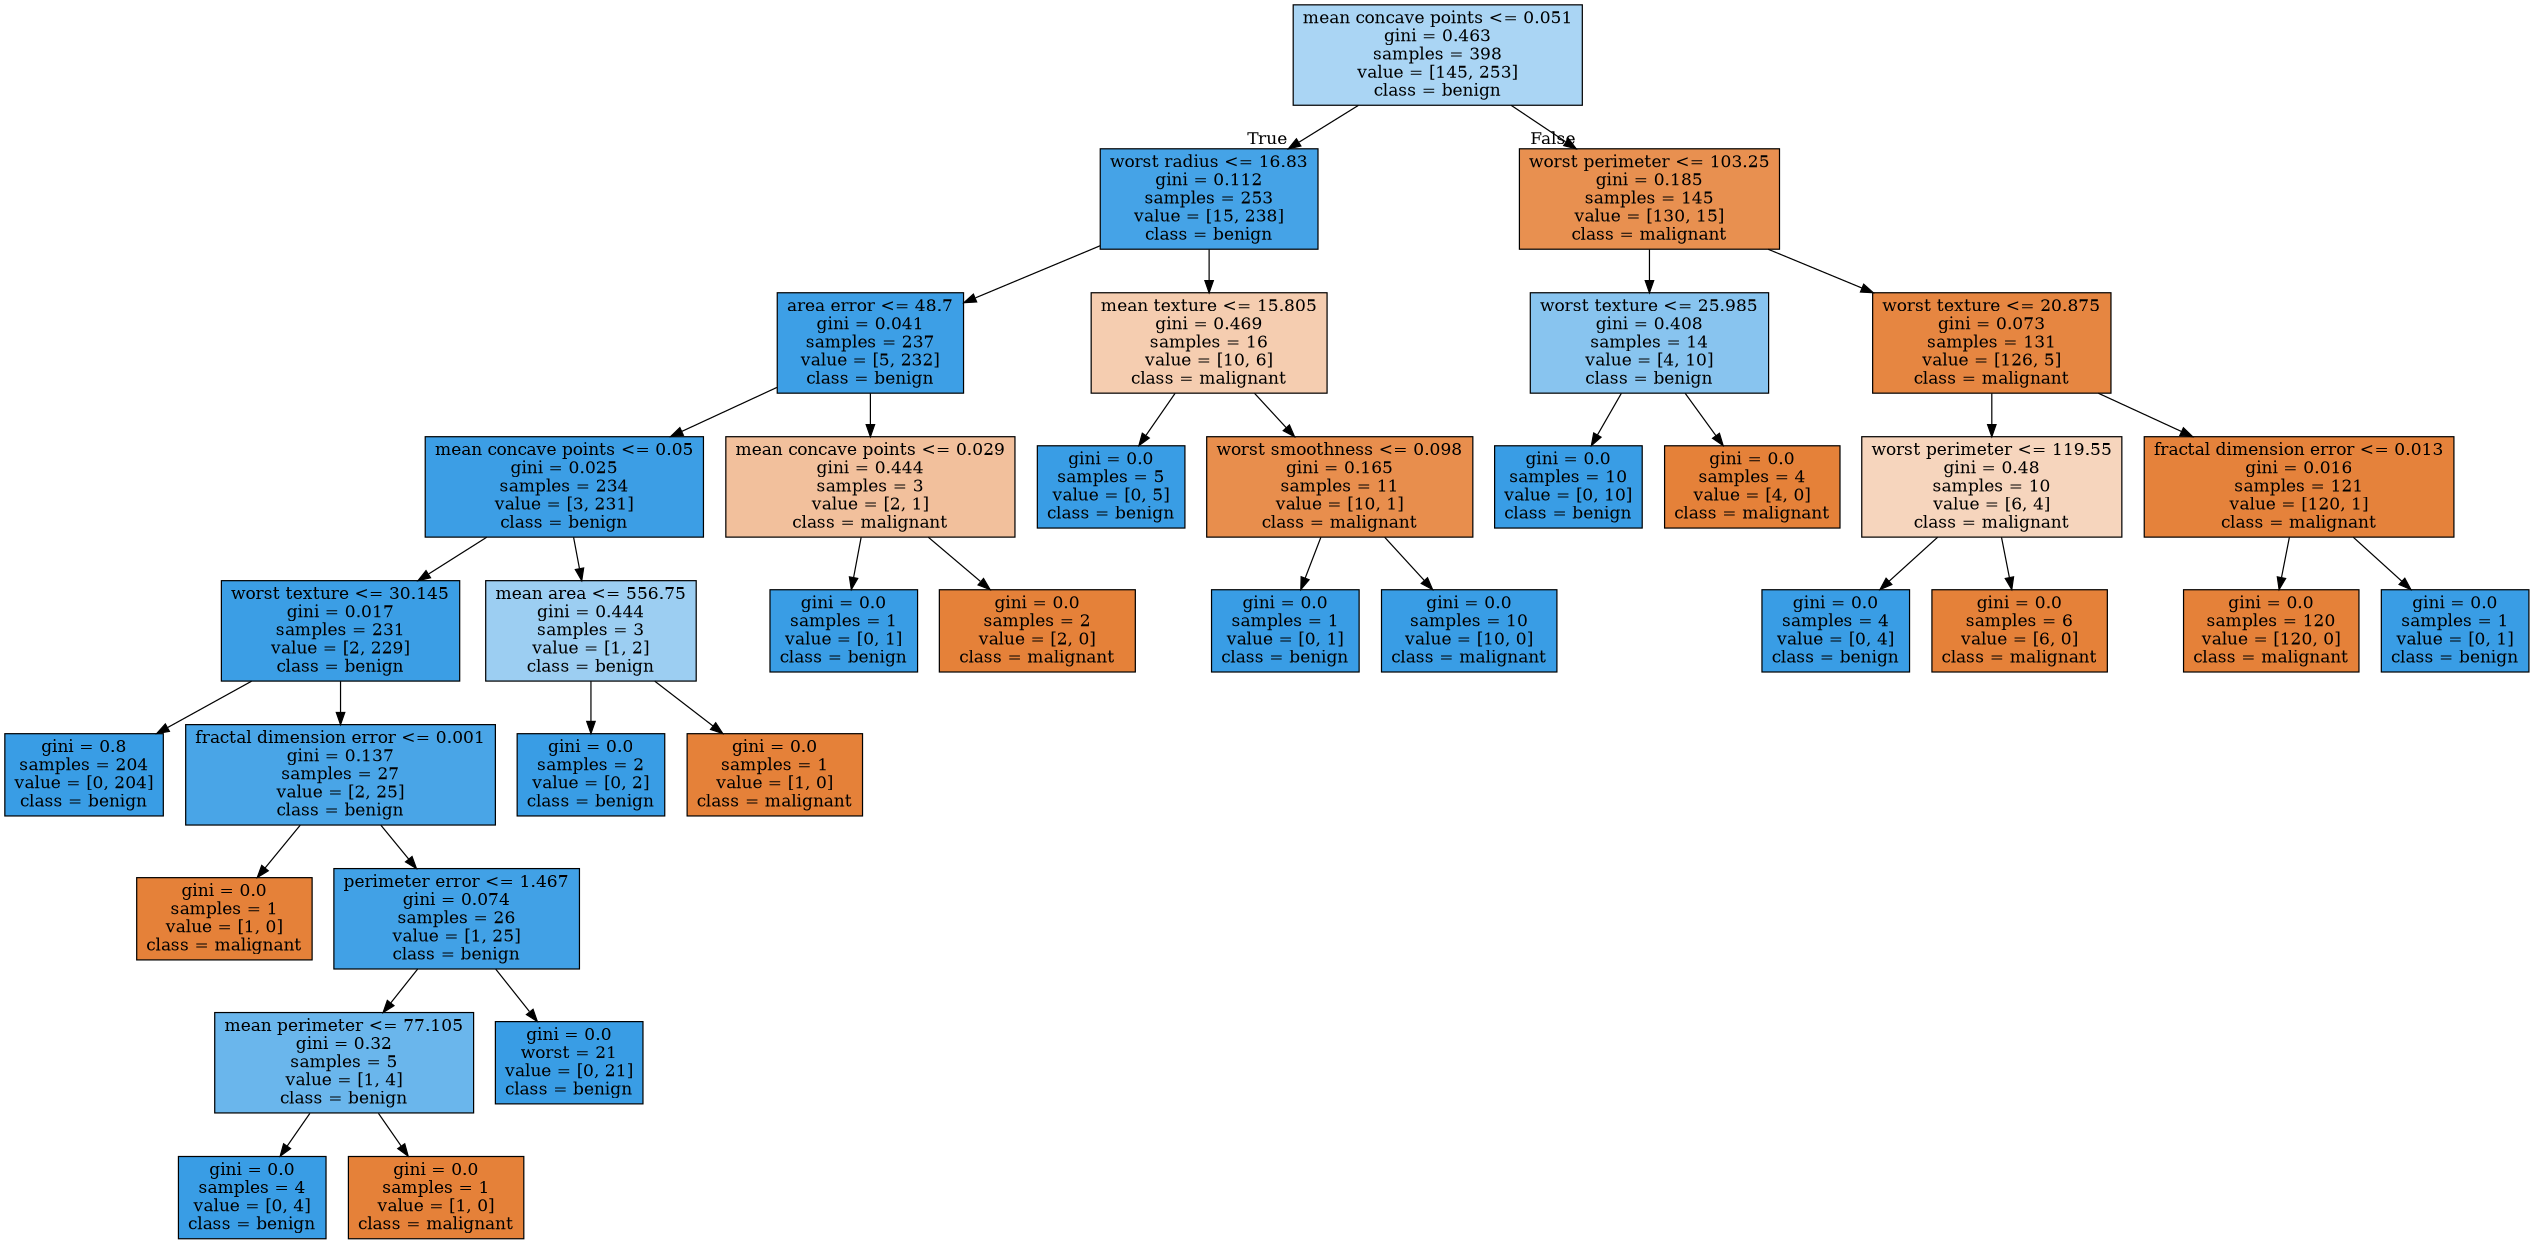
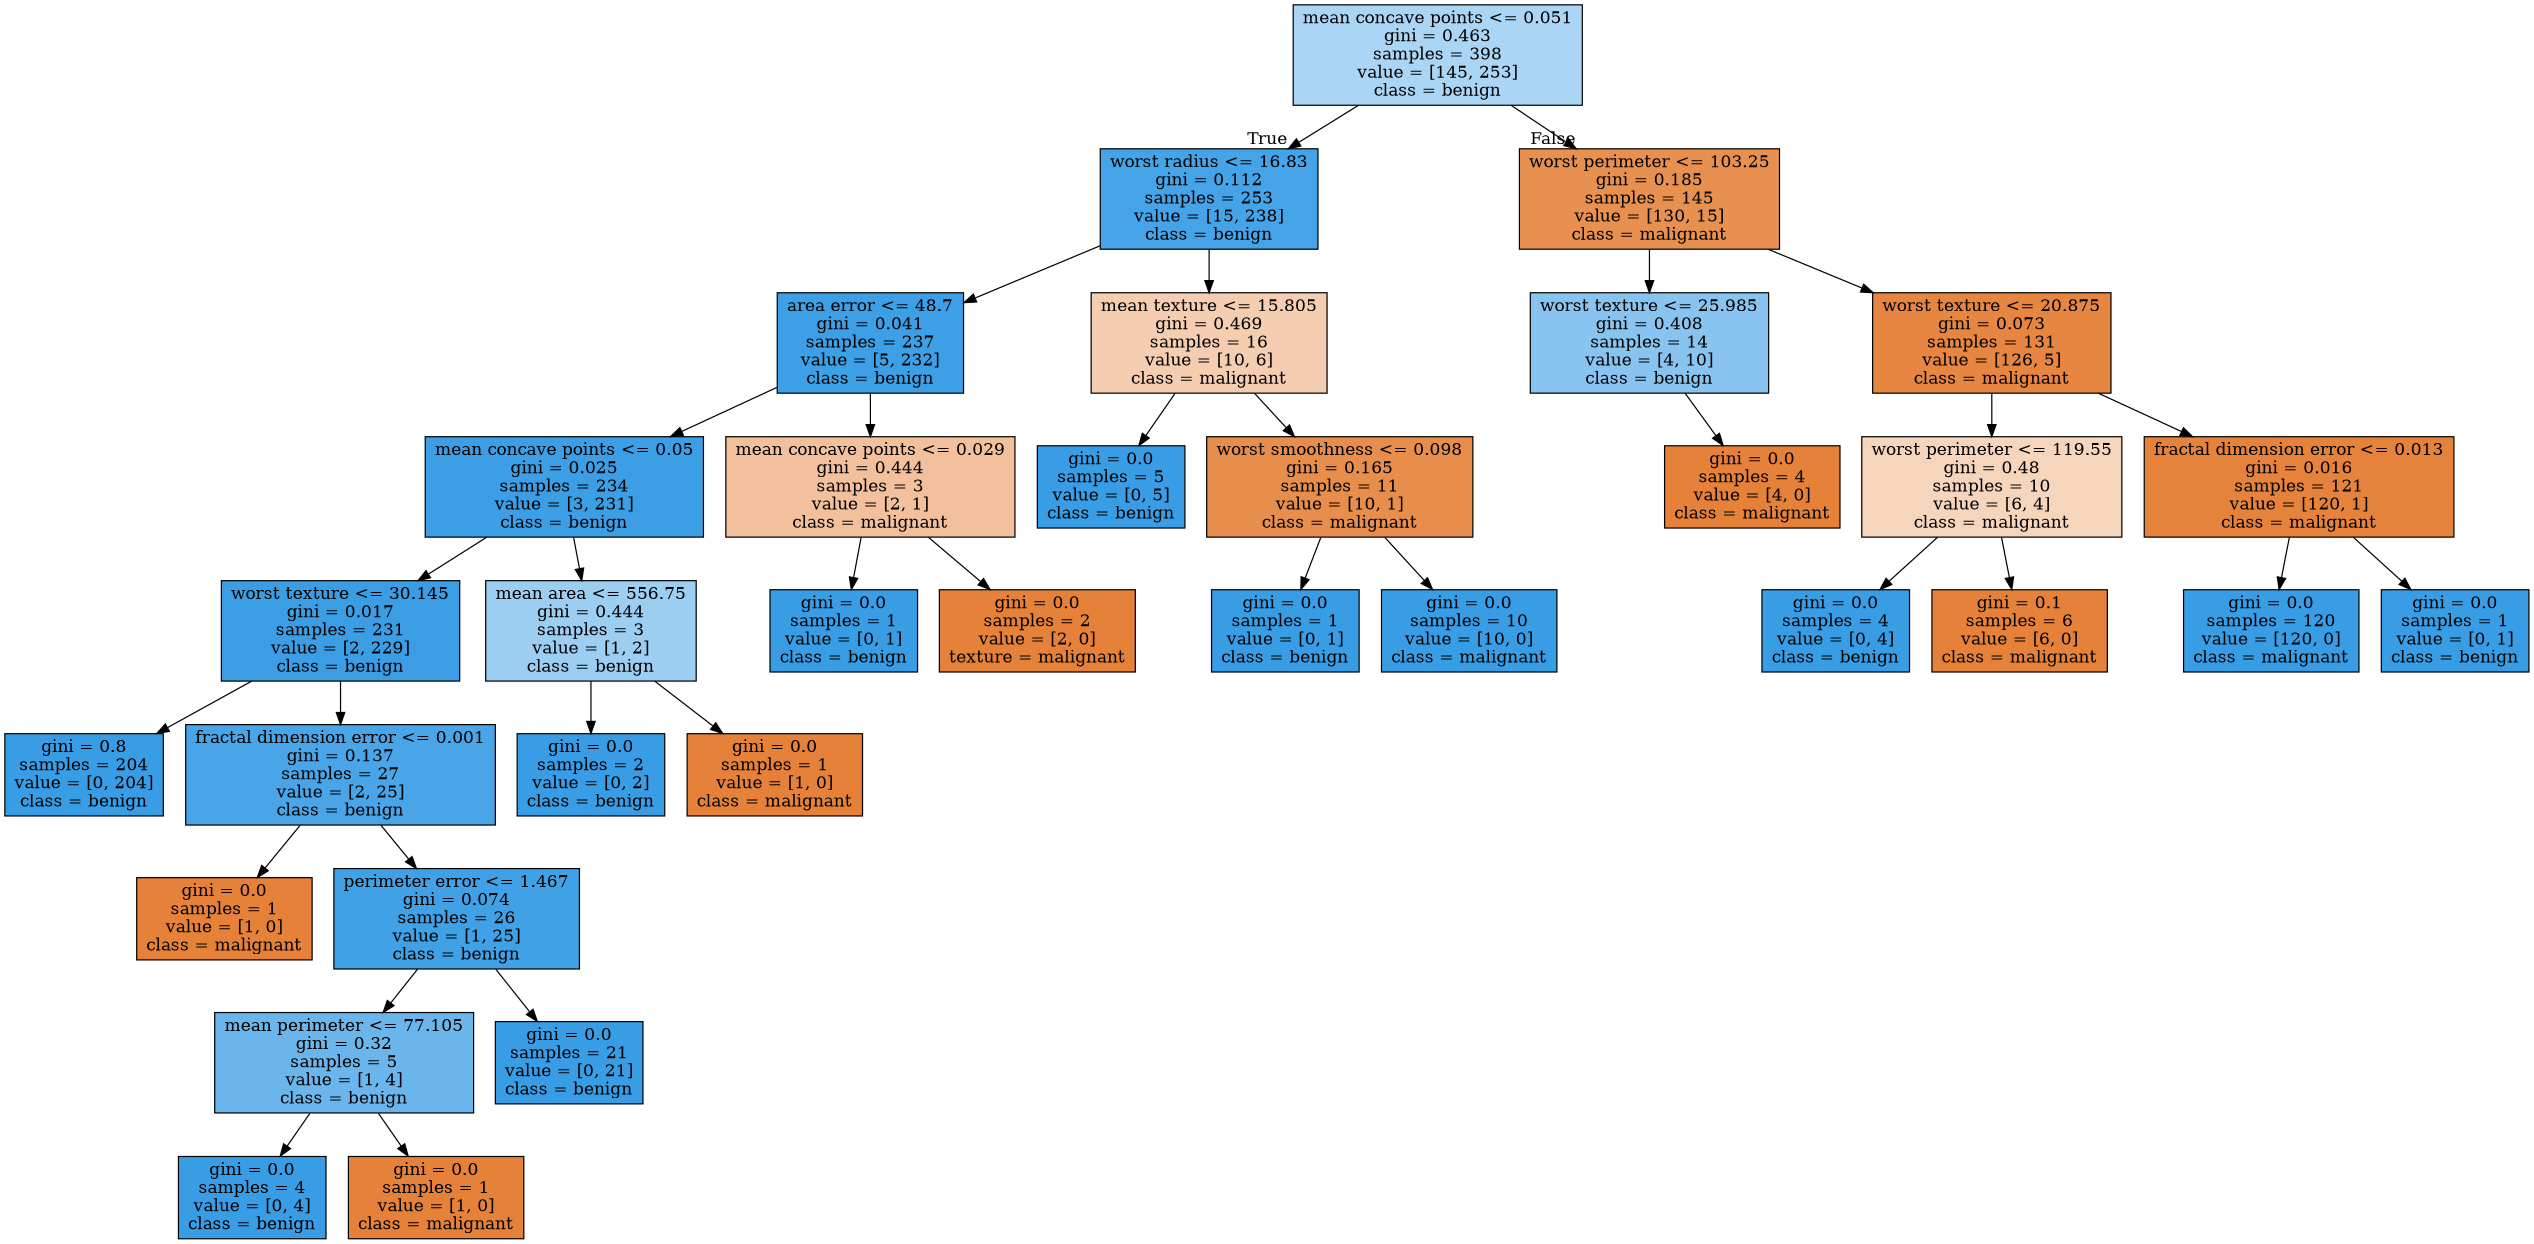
node "gini = 0.0 samples = 10 value = [0, 10] class = benign": removed
node "gini = 0.0 samples = 2 value = [2, 0] class = malignant": label "gini = 0.0 samples = 2 value = [2, 0] class = malignant" -> "gini = 0.0 samples = 2 value = [2, 0] texture = malignant"
node "gini = 0.0 samples = 6 value = [6, 0] class = malignant": label "gini = 0.0 samples = 6 value = [6, 0] class = malignant" -> "gini = 0.1 samples = 6 value = [6, 0] class = malignant"
node "gini = 0.0 samples = 120 value = [120, 0] class = malignant": fillcolor #e58139 -> #399de5
node "gini = 0.0 worst = 21 value = [0, 21] class = benign": label "gini = 0.0 worst = 21 value = [0, 21] class = benign" -> "gini = 0.0 samples = 21 value = [0, 21] class = benign"
